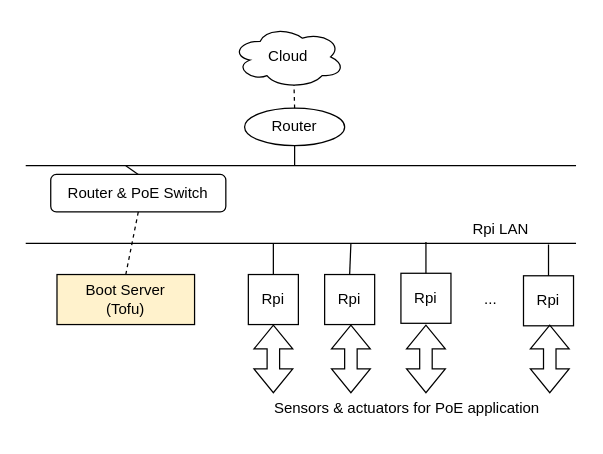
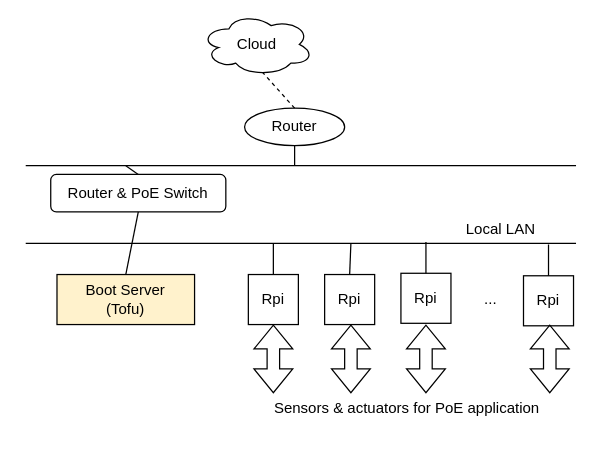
node "Cloud": moved (288, 57) -> (257, 44)
node "Rpi LAN": label "Rpi LAN" -> "Local LAN"
edge "Router & PoE Switch" -- "Boot Server (Tofu)": style dashed -> solid
